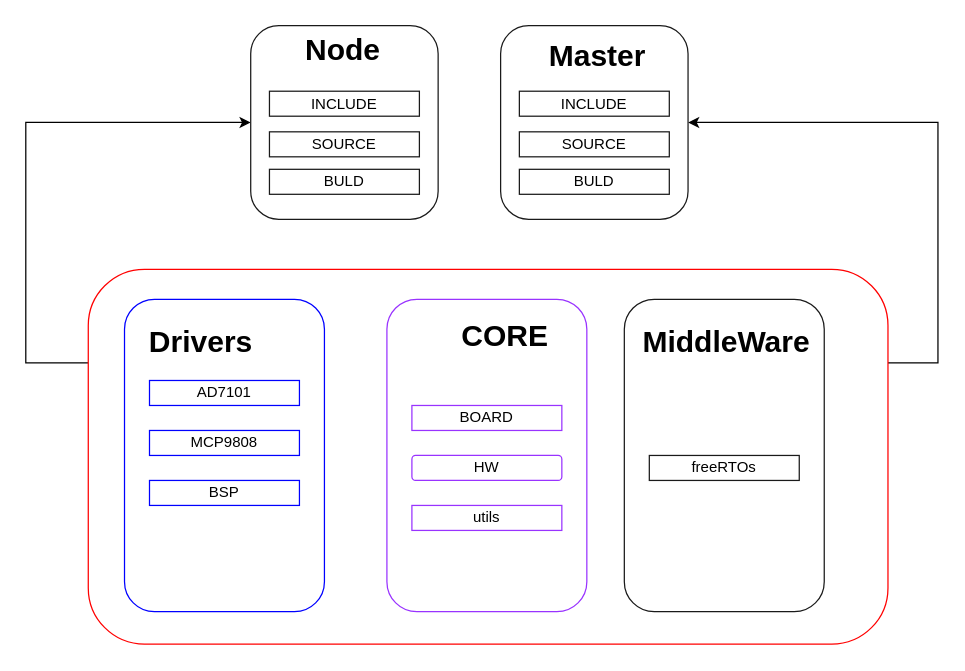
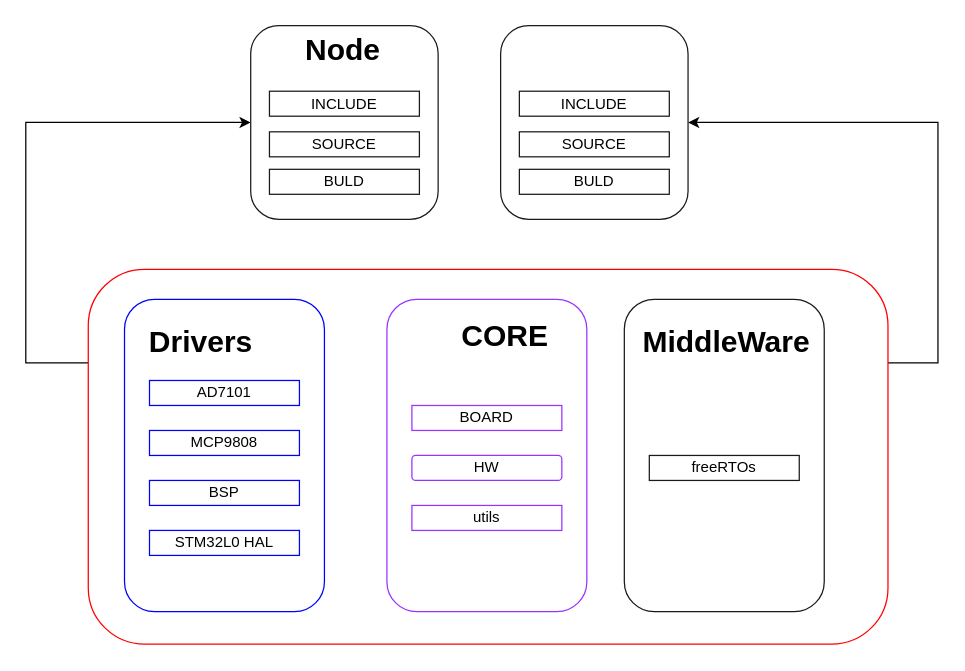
node "Master": removed
node "STM32L0 HAL": added
